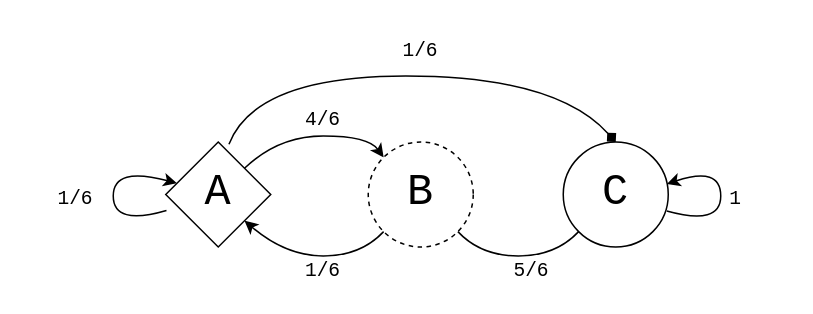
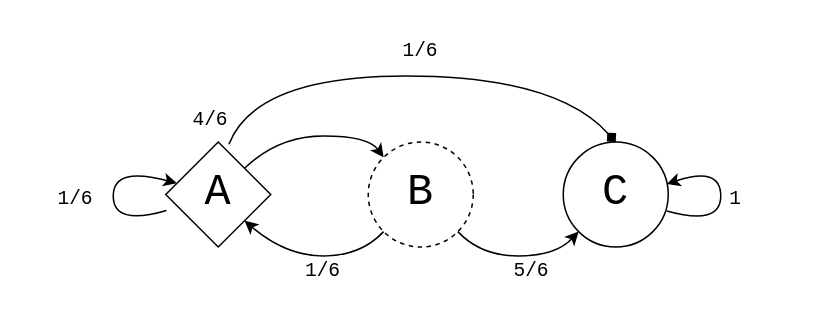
node "4/6": moved (323, 115) -> (211, 115)
edge "B" -- "C": arrowhead none -> classic
